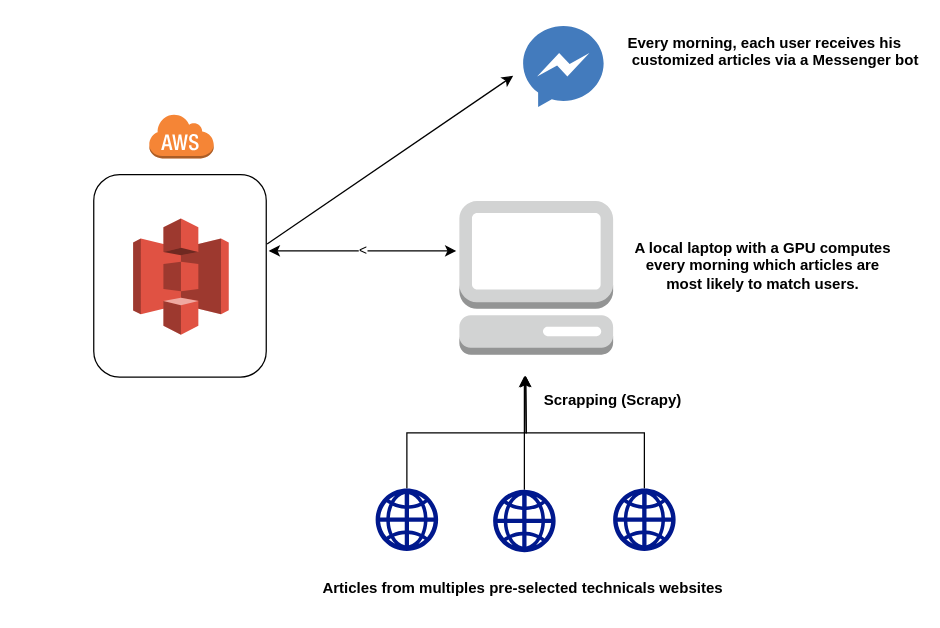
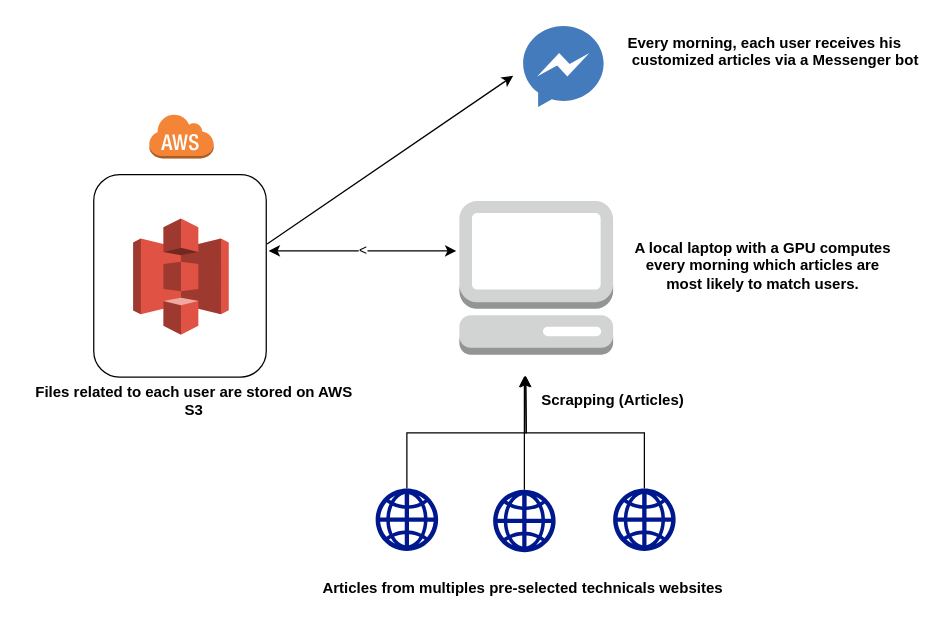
node "Files related to each user are stored on AWS S3": added
node "Scrapping (Scrapy)": label "Scrapping (Scrapy)" -> "Scrapping (Articles)"
